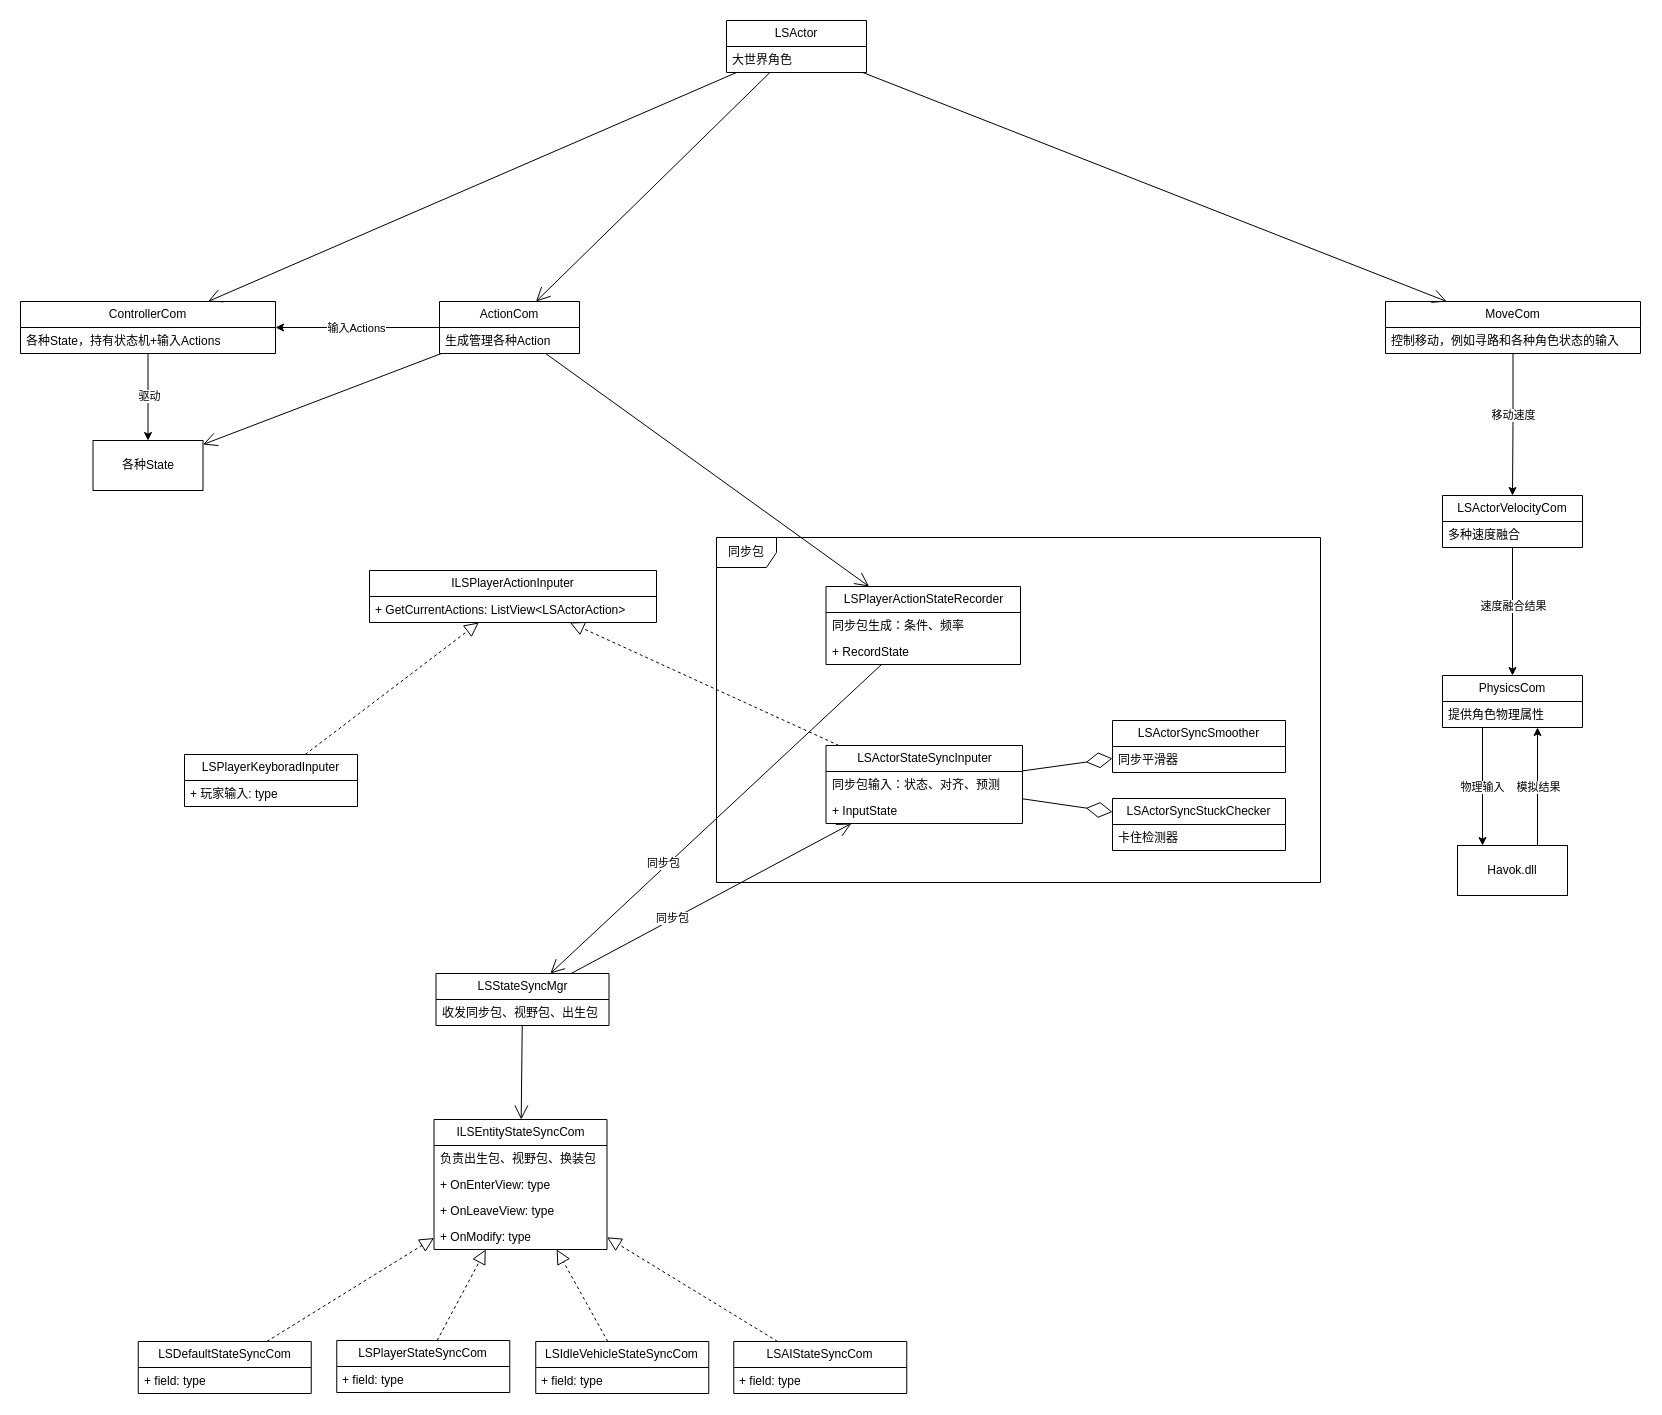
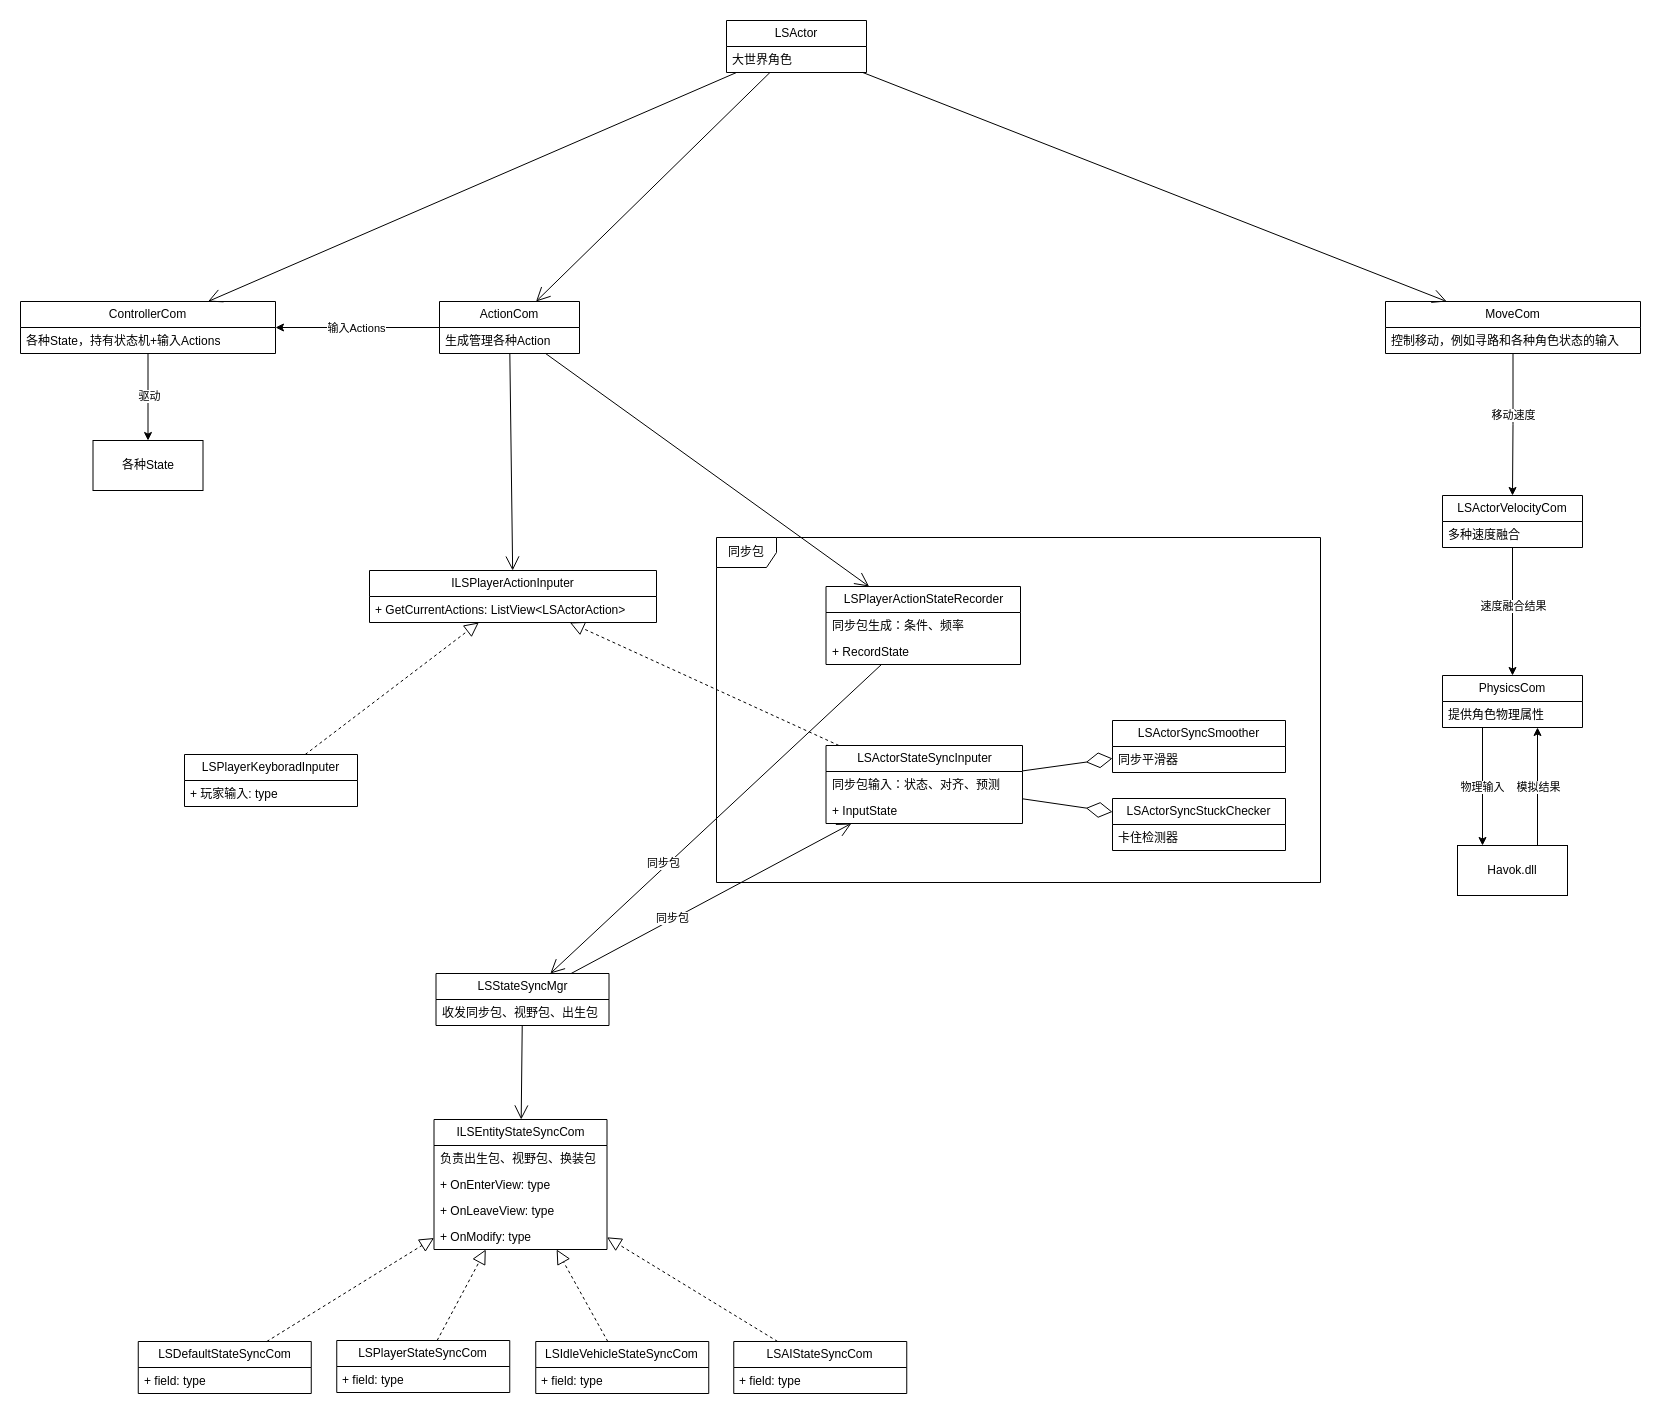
edge "ActionCom" -> "各种State": now "ActionCom" -> "ILSPlayerActionInputer"
